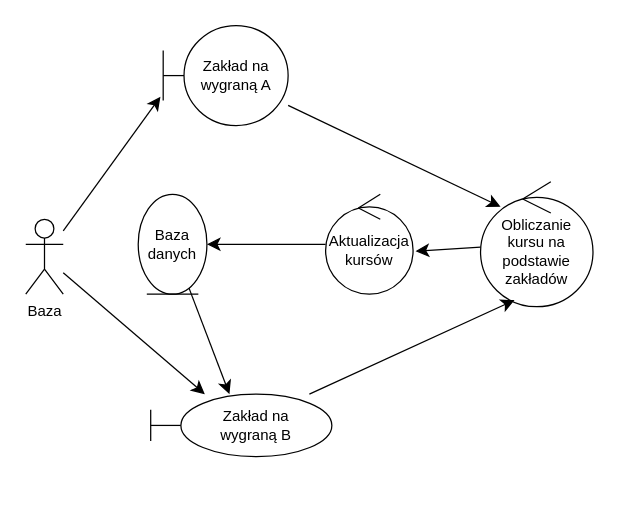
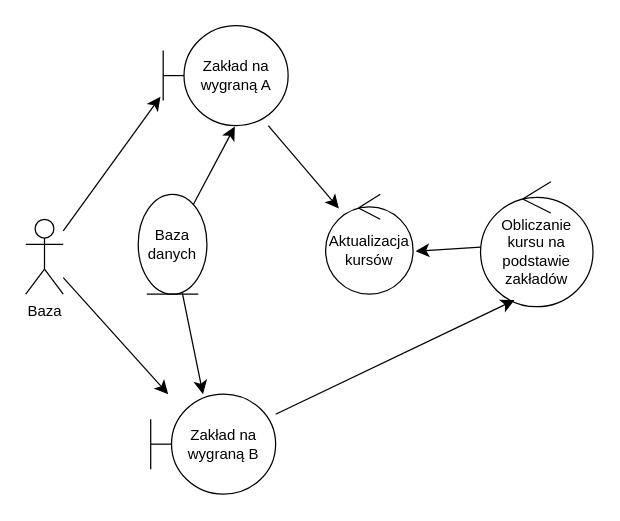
edge "Zakład na wygraną A" -> "Obliczanie kursu na podstawie zakładów": now "Zakład na wygraną A" -> "Aktualizacja kursów"
edge "Baza danych" -> "Zakład na wygraną A": added
edge "Aktualizacja kursów" -> "Baza danych": removed
node "Zakład na wygraną B": size 181x63 -> 125x100
